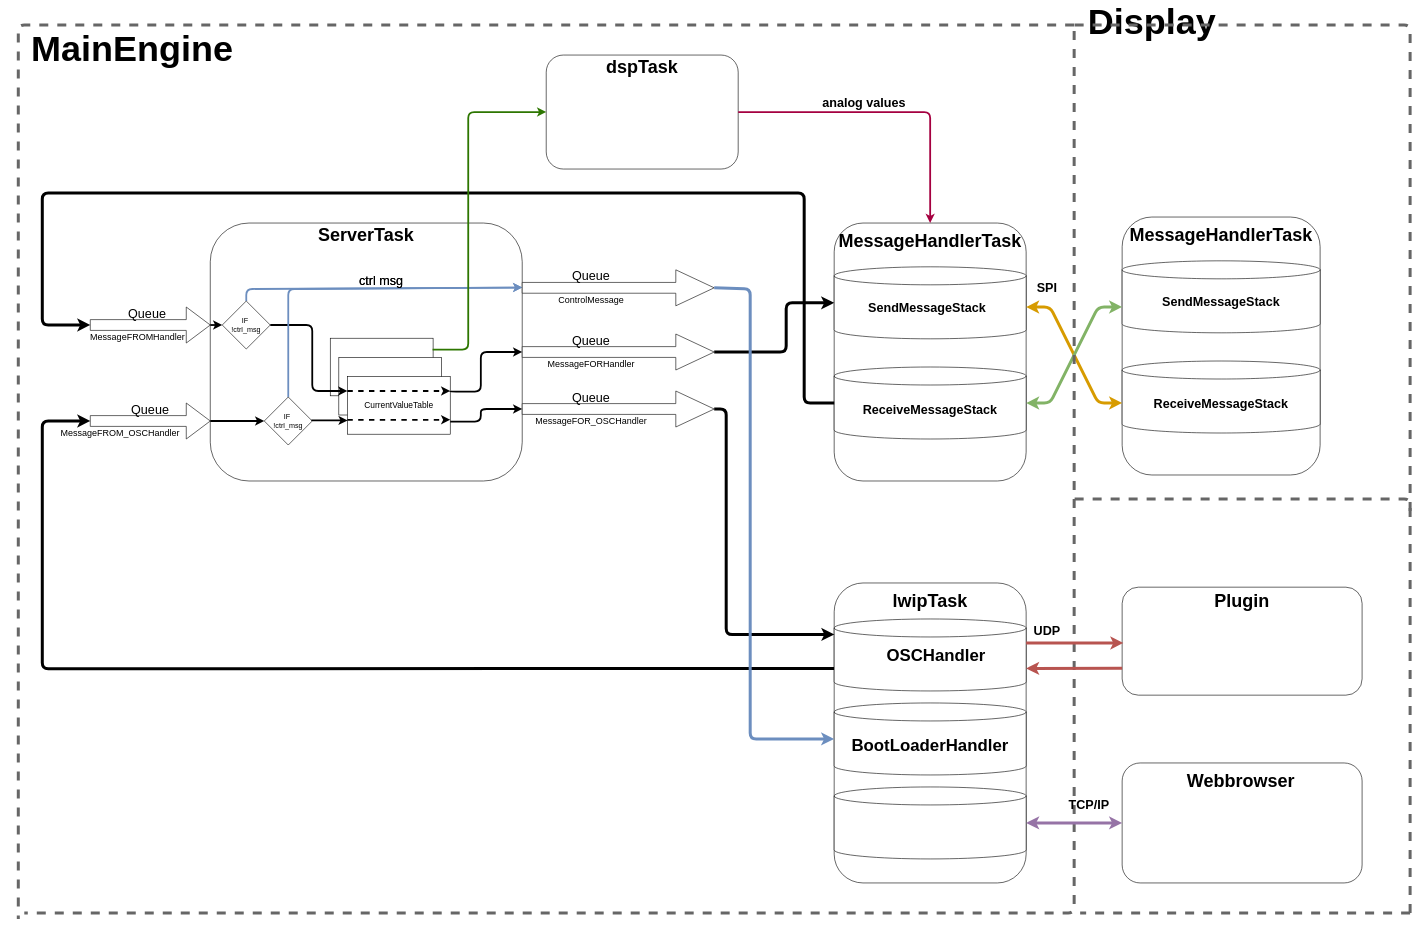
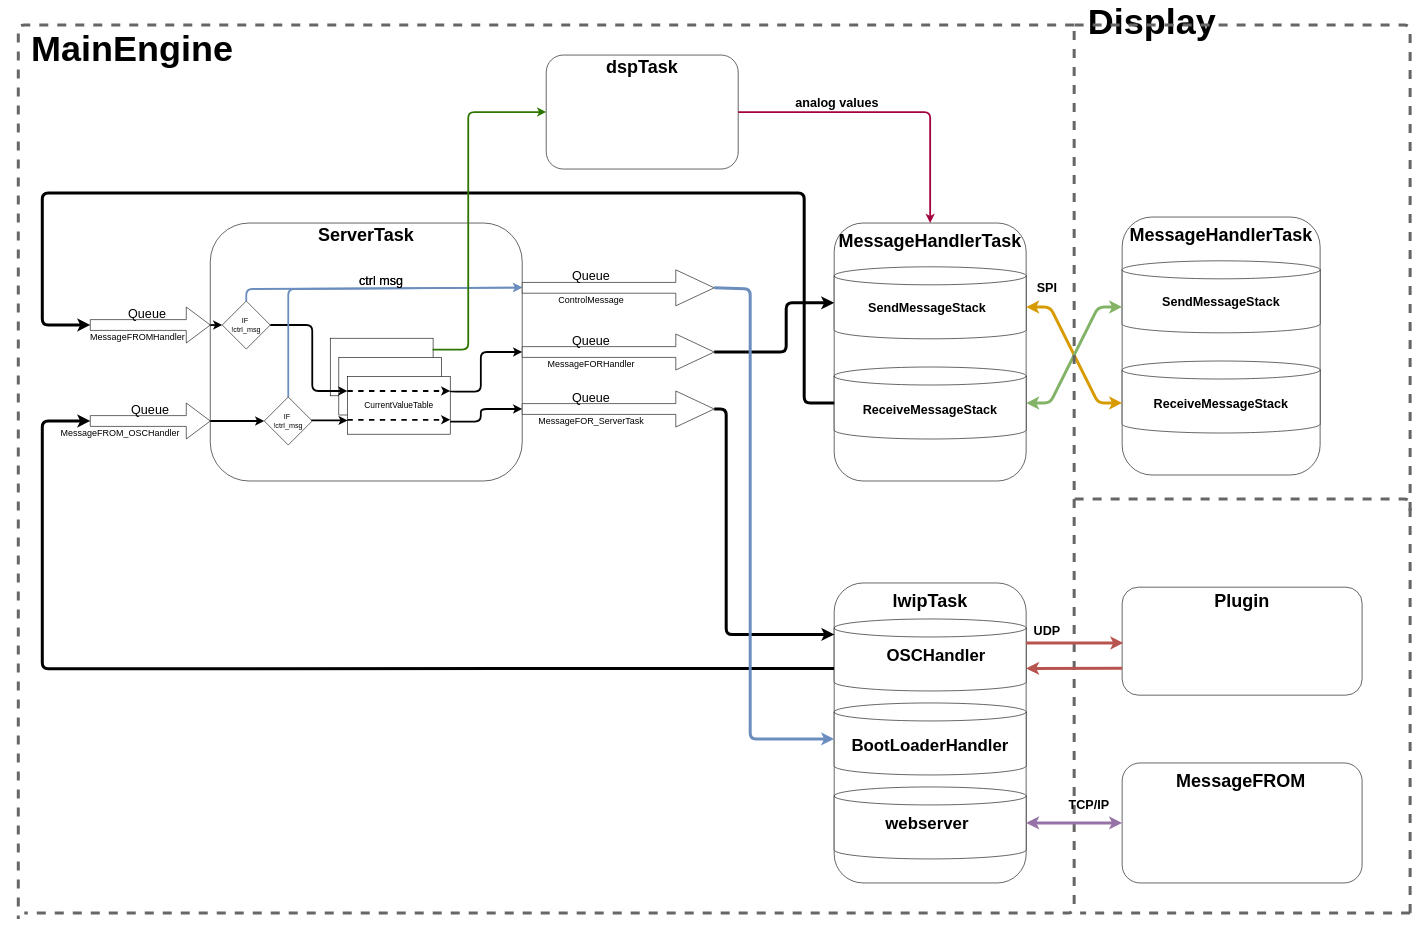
node "analog values": moved (864, 102) -> (837, 102)
node "MessageFOR_OSCHandler": label "MessageFOR_OSCHandler" -> "MessageFOR_ServerTask"
node "Webbrowser": label "Webbrowser" -> "MessageFROM"
node "webserver": added
